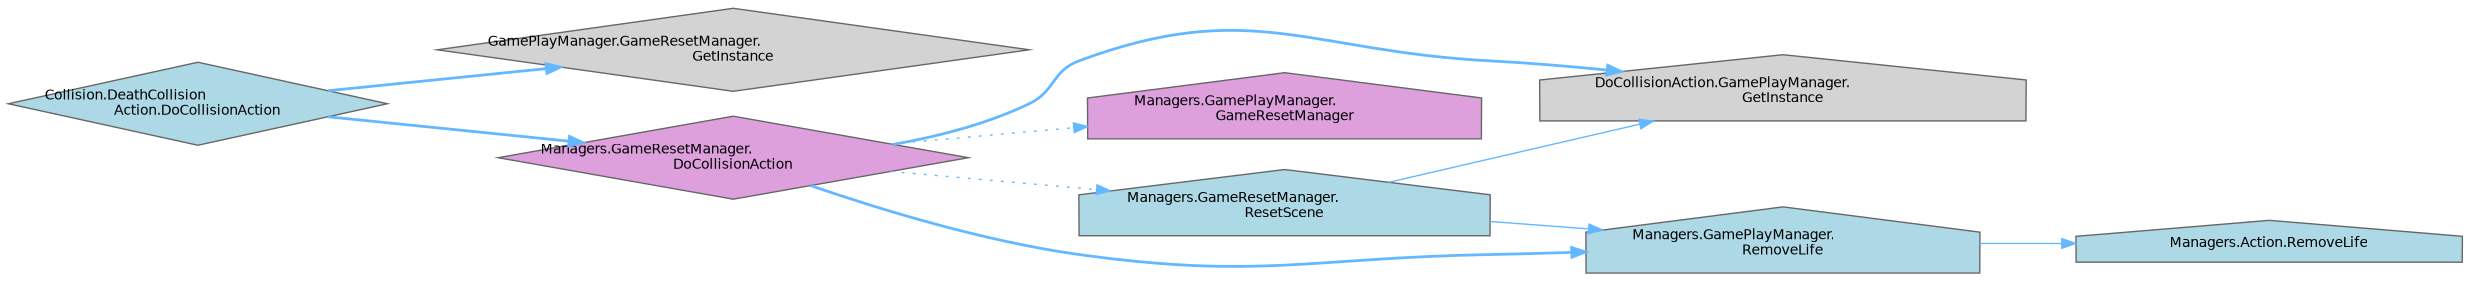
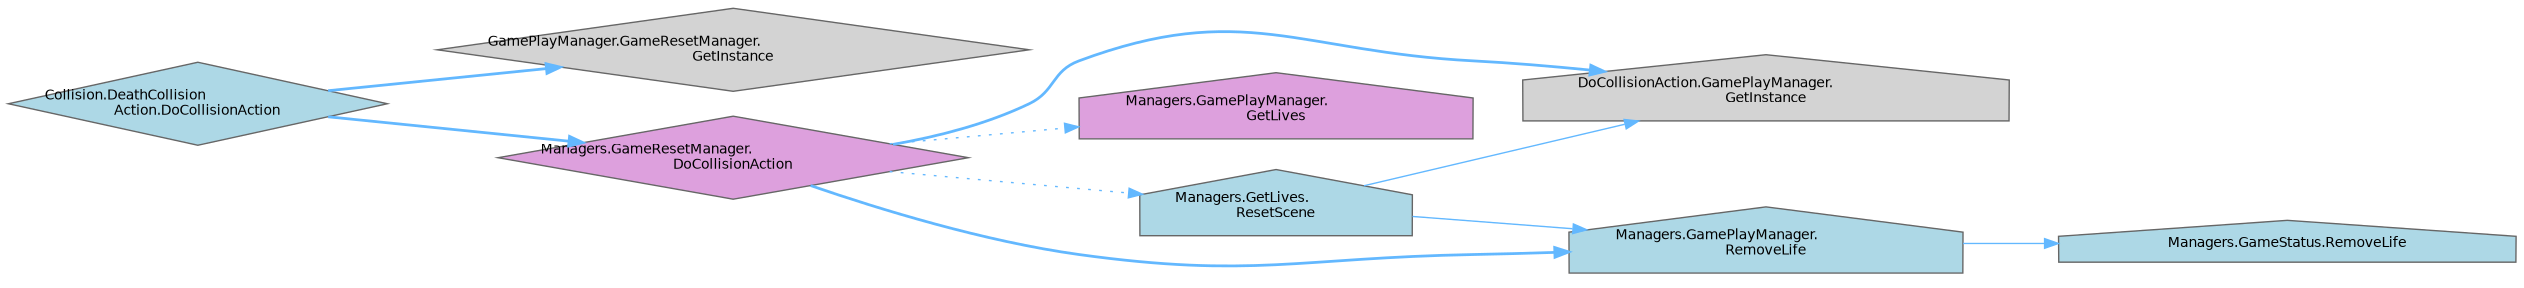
node "Managers.GamePlayManager. GameResetManager": label "Managers.GamePlayManager. GameResetManager" -> "Managers.GamePlayManager. GetLives"
node "Managers.GameResetManager. ResetScene": label "Managers.GameResetManager. ResetScene" -> "Managers.GetLives. ResetScene"
node "Managers.Action.RemoveLife": label "Managers.Action.RemoveLife" -> "Managers.GameStatus.RemoveLife"
